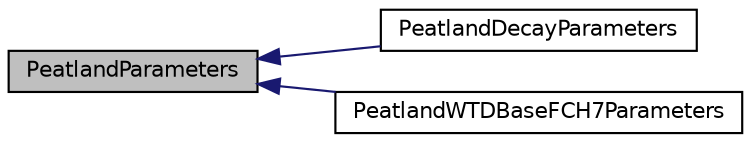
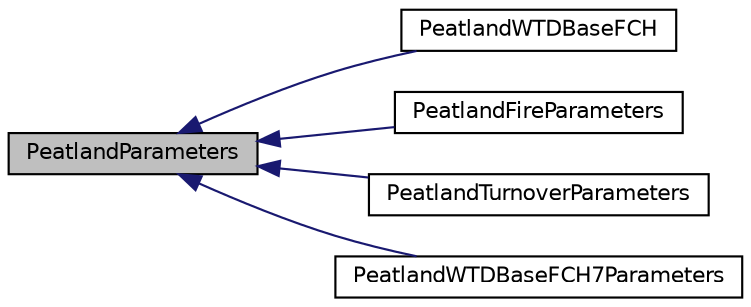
node "PeatlandDecayParameters": label "PeatlandDecayParameters" -> "PeatlandWTDBaseFCH"
node "PeatlandFireParameters": added
node "PeatlandTurnoverParameters": added
